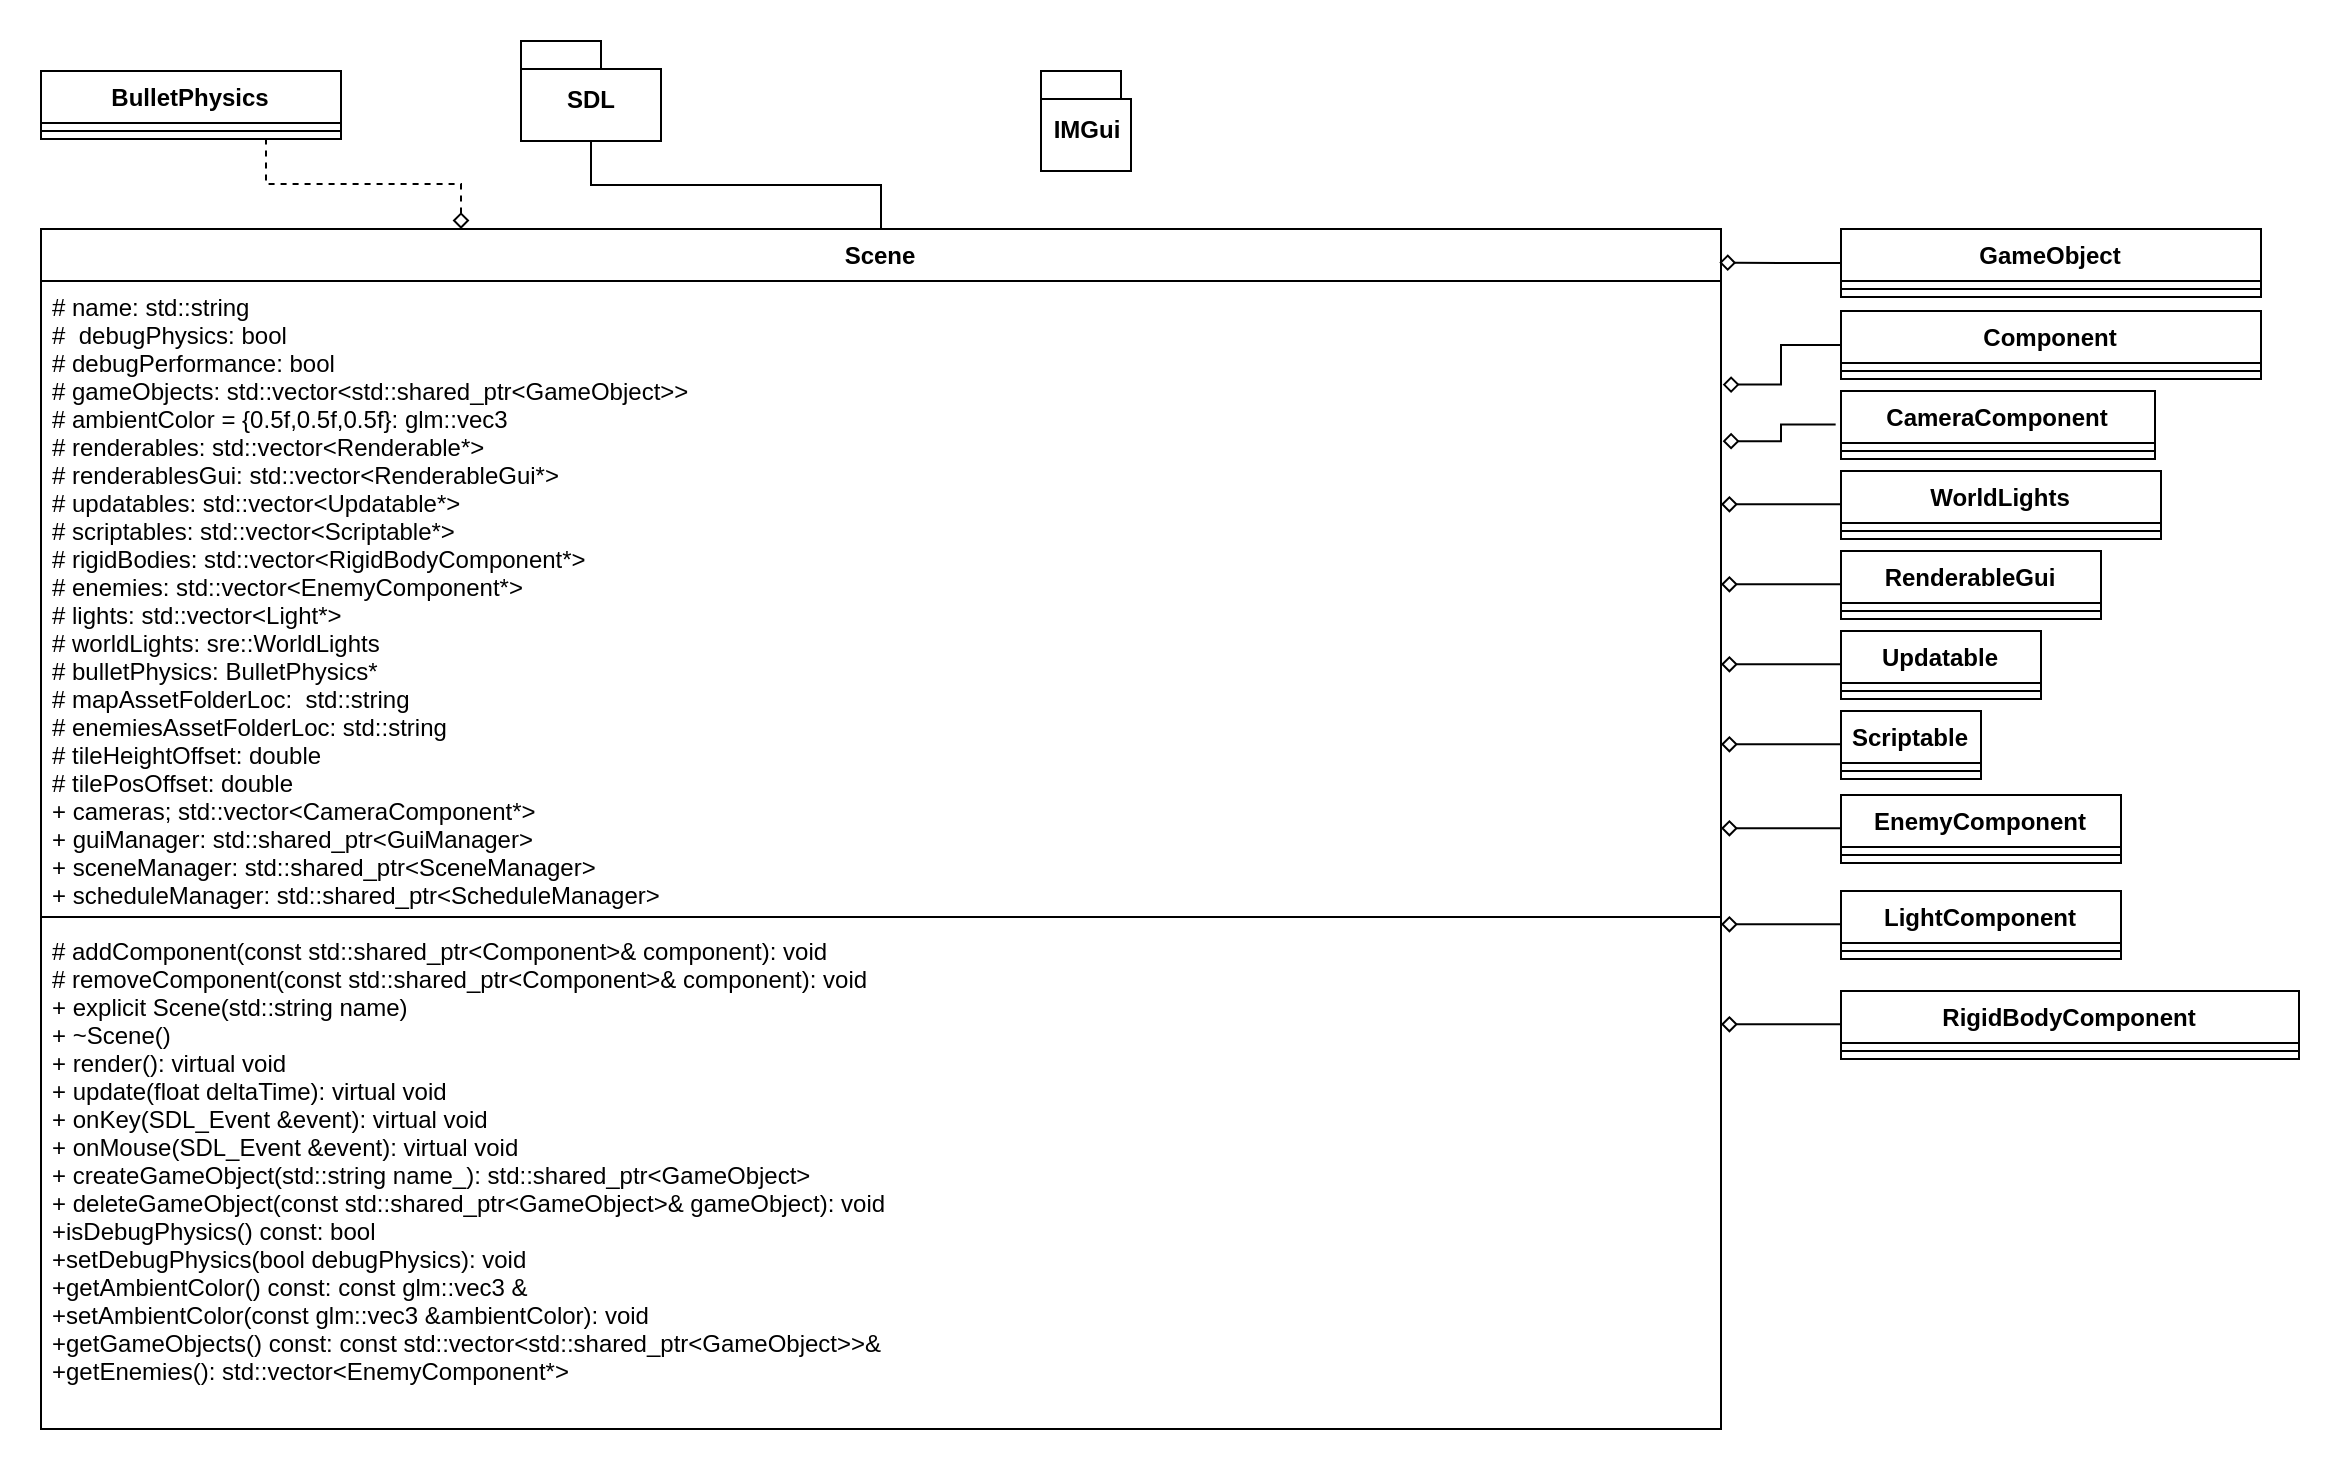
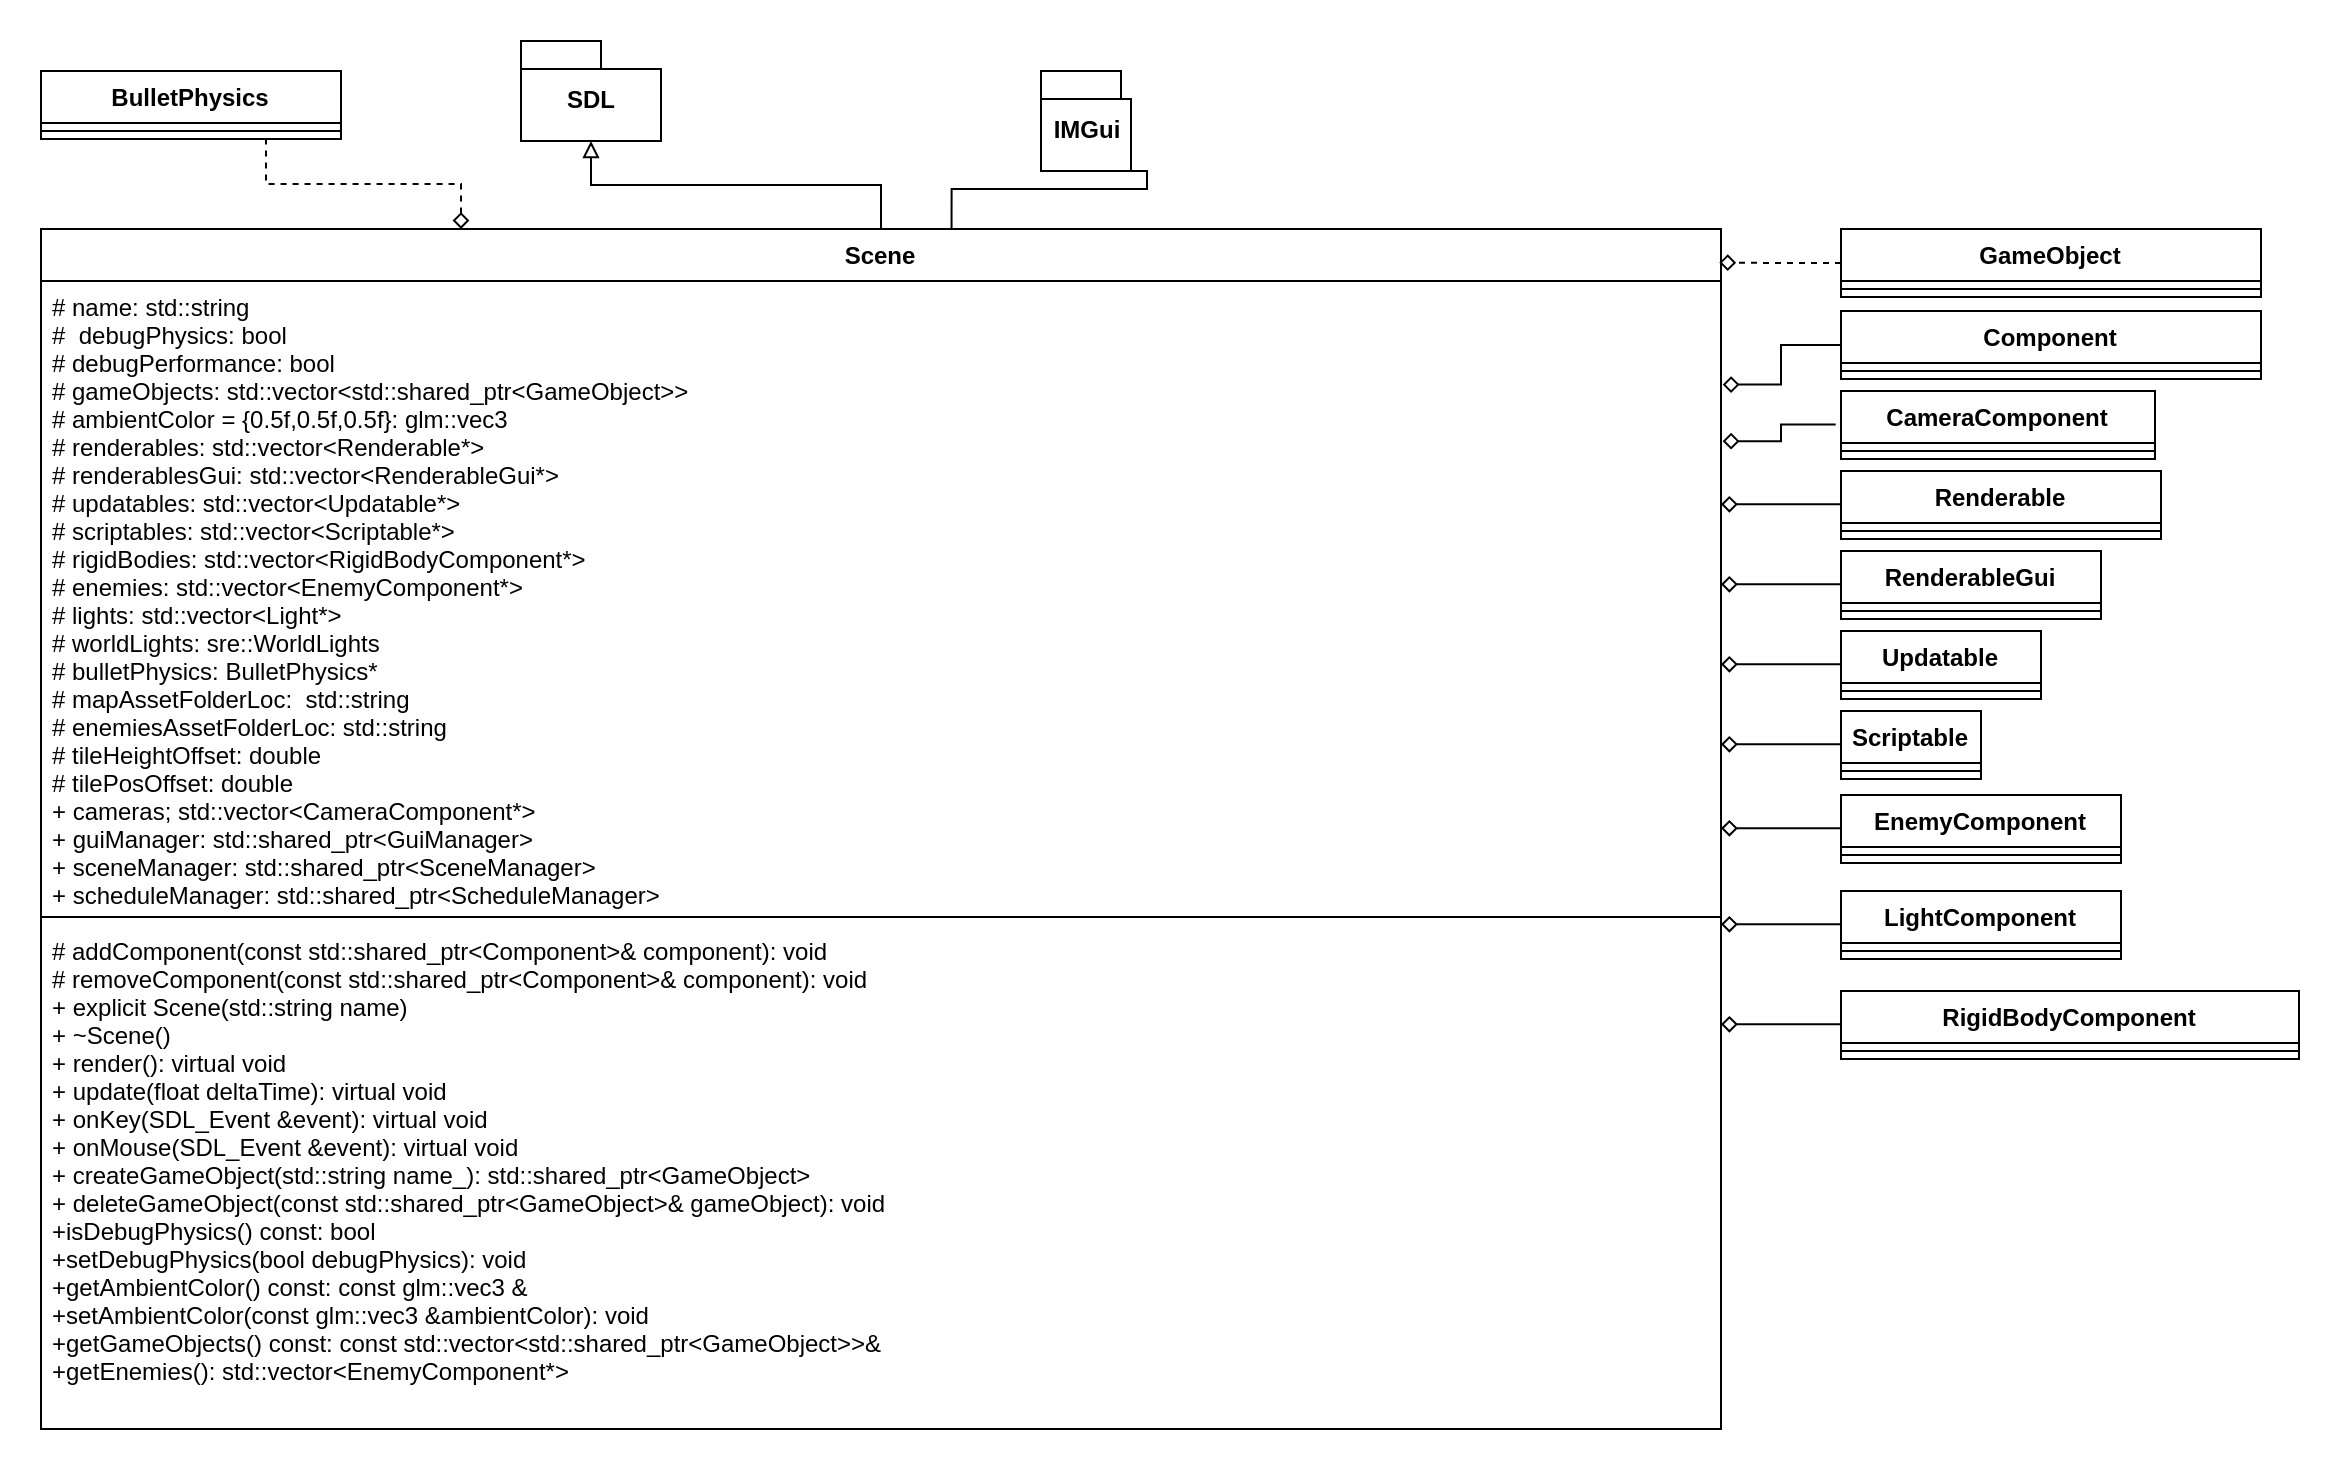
edge "SDL" -- "Scene": arrowhead none -> block
edge "IMGui" -- "Scene": added
edge "GameObject" -> "Scene": style solid -> dashed
node "WorldLights": label "WorldLights" -> "Renderable"
